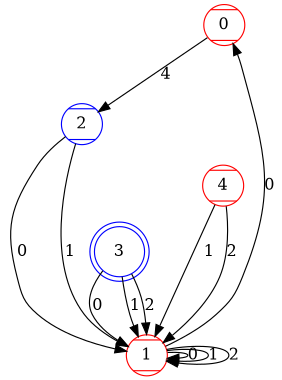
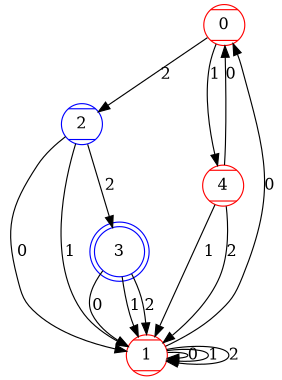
edge "0" -> "2": label "4" -> "2"
edge "0" -> "4": added, label "1"
edge "4" -> "0": added, label "0"
edge "2" -> "3": added, label "2"
